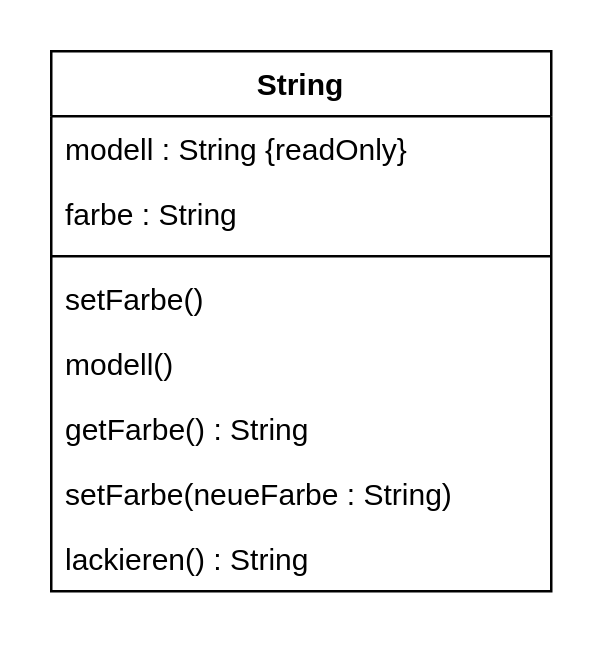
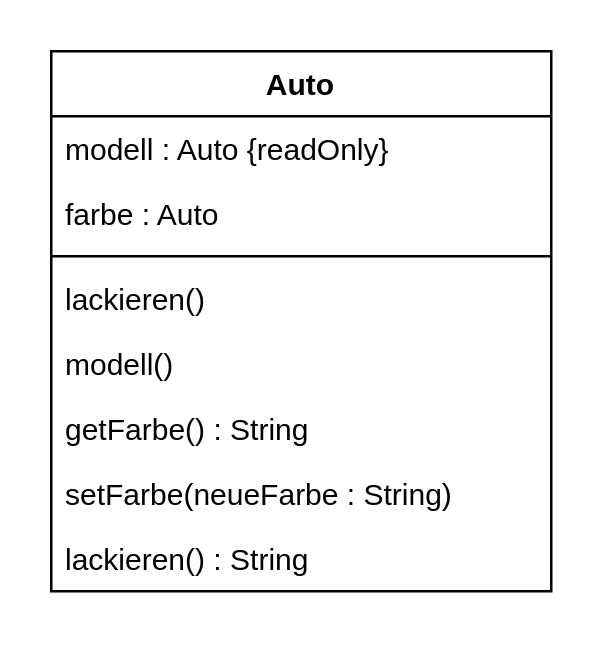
node "String": label "String" -> "Auto"
node "modell : String {readOnly}": label "modell : String {readOnly}" -> "modell : Auto {readOnly}"
node "farbe : String": label "farbe : String" -> "farbe : Auto"
node "setFarbe()": label "setFarbe()" -> "lackieren()"
